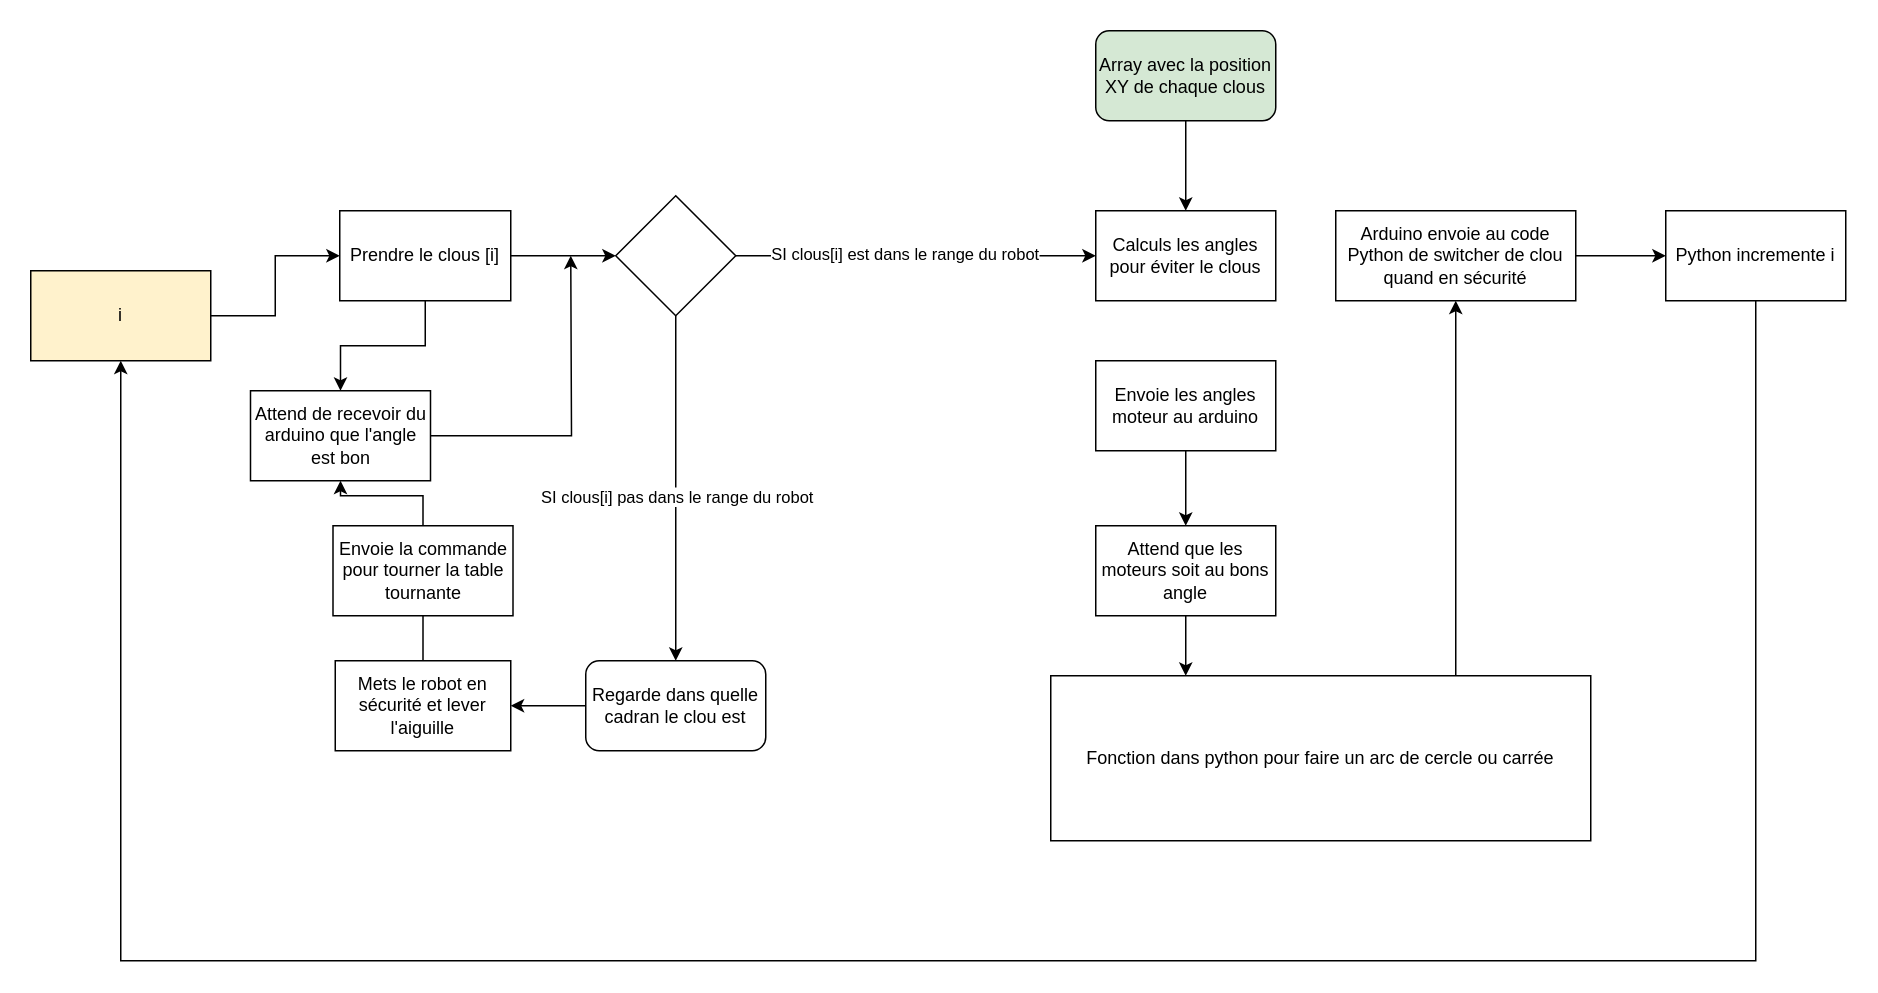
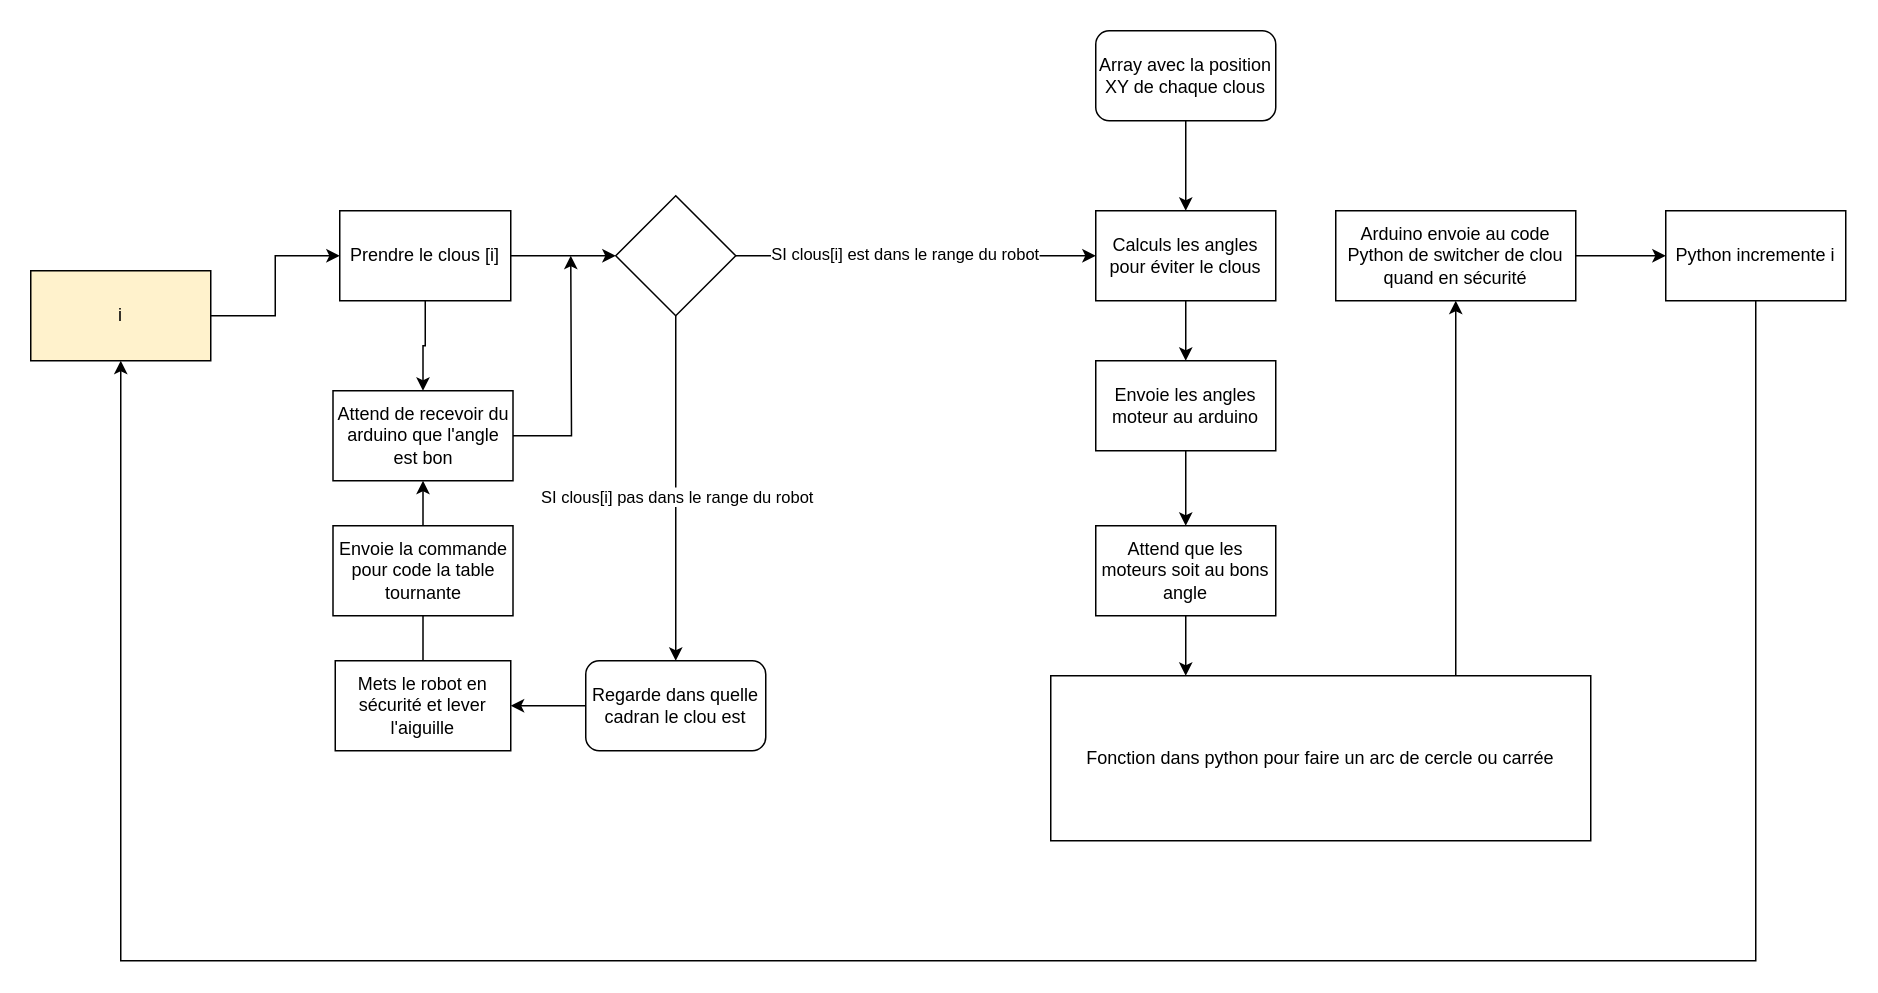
node "Array avec la position XY de chaque clous": fillcolor #d5e8d4 -> #ffffff
edge "Calculs les angles pour éviter le clous" -> "Envoie les angles moteur au arduino": added
node "Attend de recevoir du arduino que l'angle est bon": moved (341, 436) -> (423, 436)
node "Envoie la commande pour tourner la table tournante": label "Envoie la commande pour tourner la table tournante" -> "Envoie la commande pour code la table tournante"
